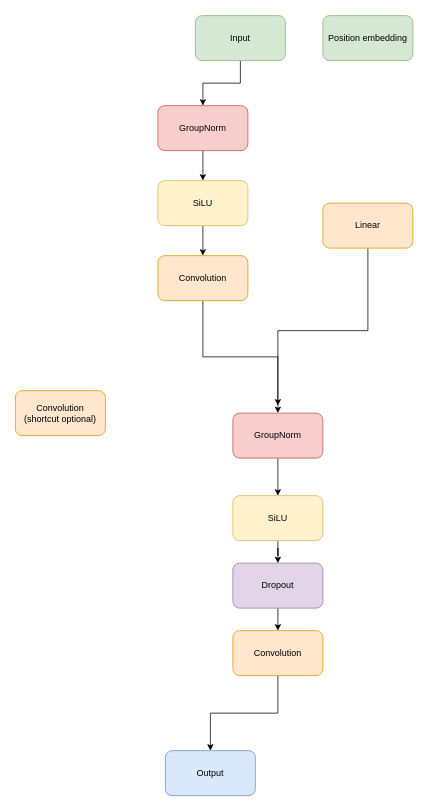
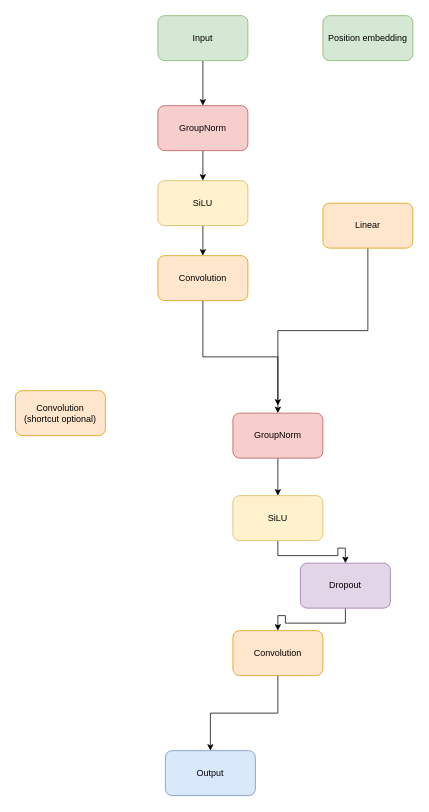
node "Input": moved (240, 38) -> (203, 38)
node "Dropout": moved (278, 585) -> (345, 585)
